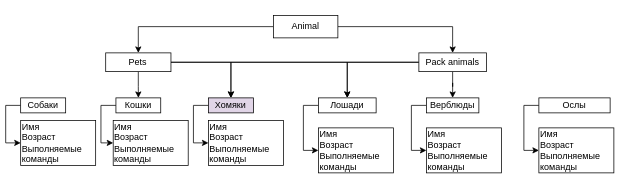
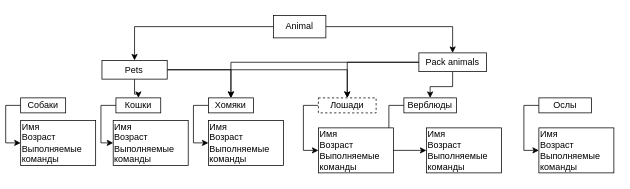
node "Animal": size 65x23 -> 53x23
node "Pets": moved (138, 62) -> (135, 70)
node "Хомяки": fillcolor #e1d5e7 -> #ffffff
node "Лошади": style solid -> dashed
node "Верблюды": moved (453, 105) -> (430, 105)
node "Ослы": size 71x15 -> 53x15
